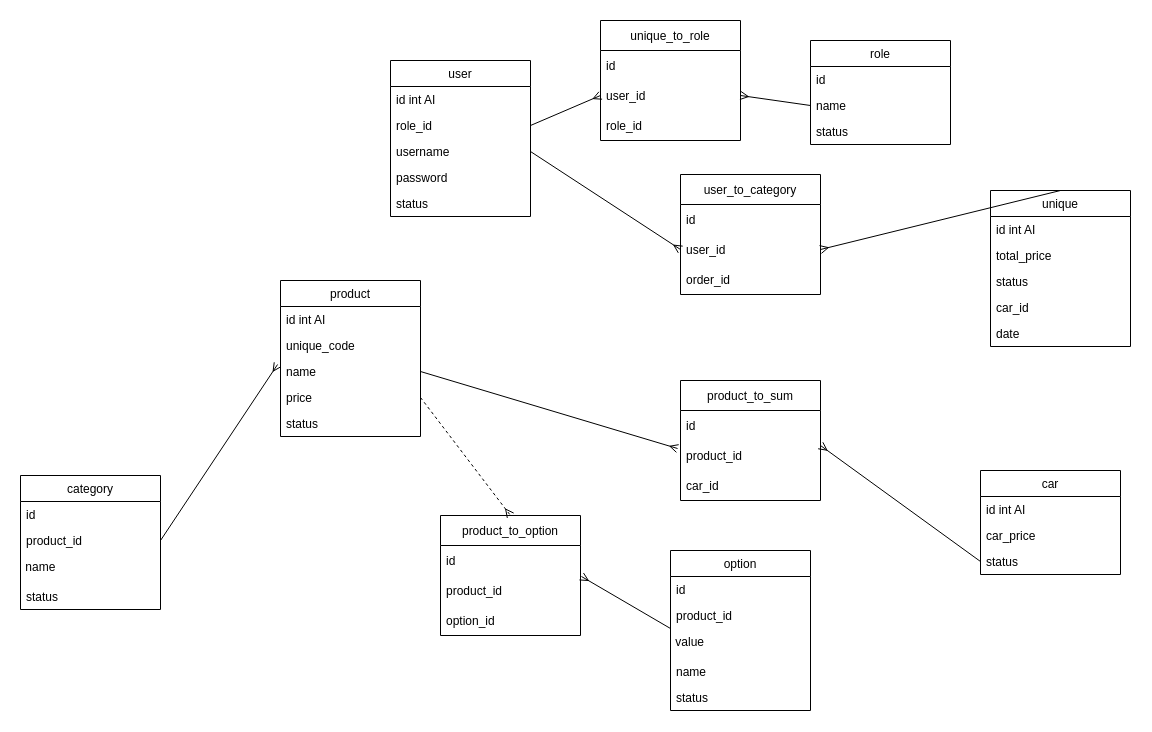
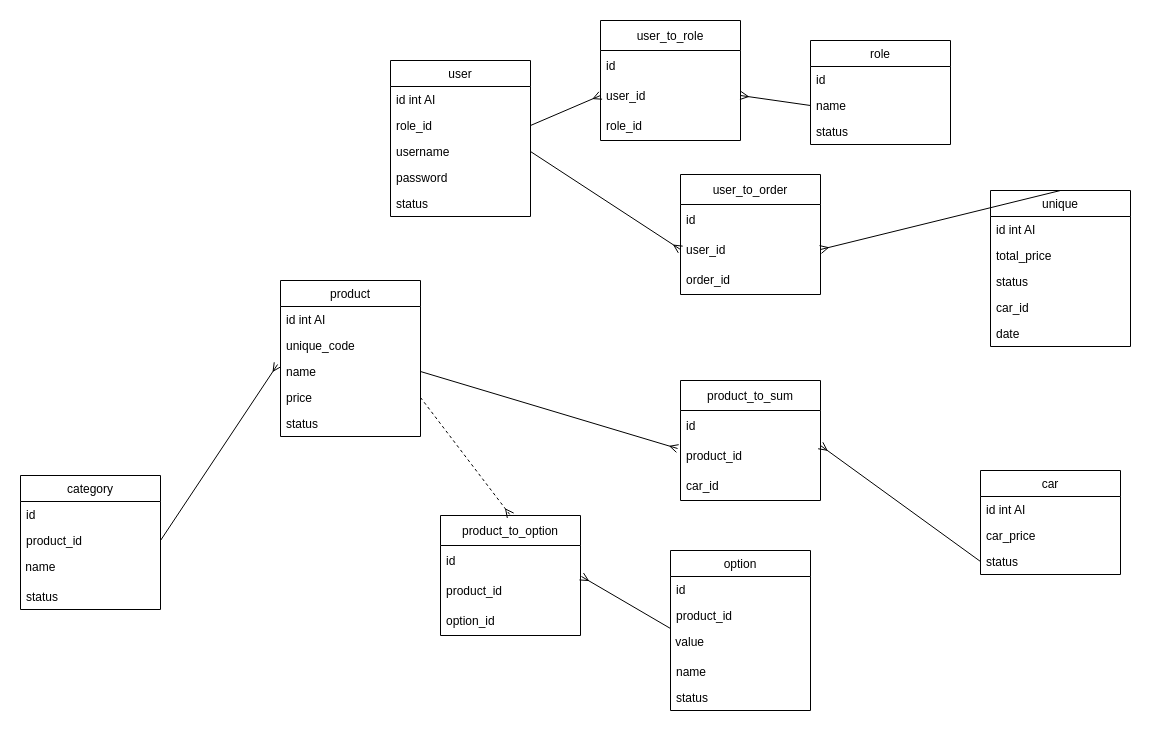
node "unique_to_role": label "unique_to_role" -> "user_to_role"
node "user_to_category": label "user_to_category" -> "user_to_order"
